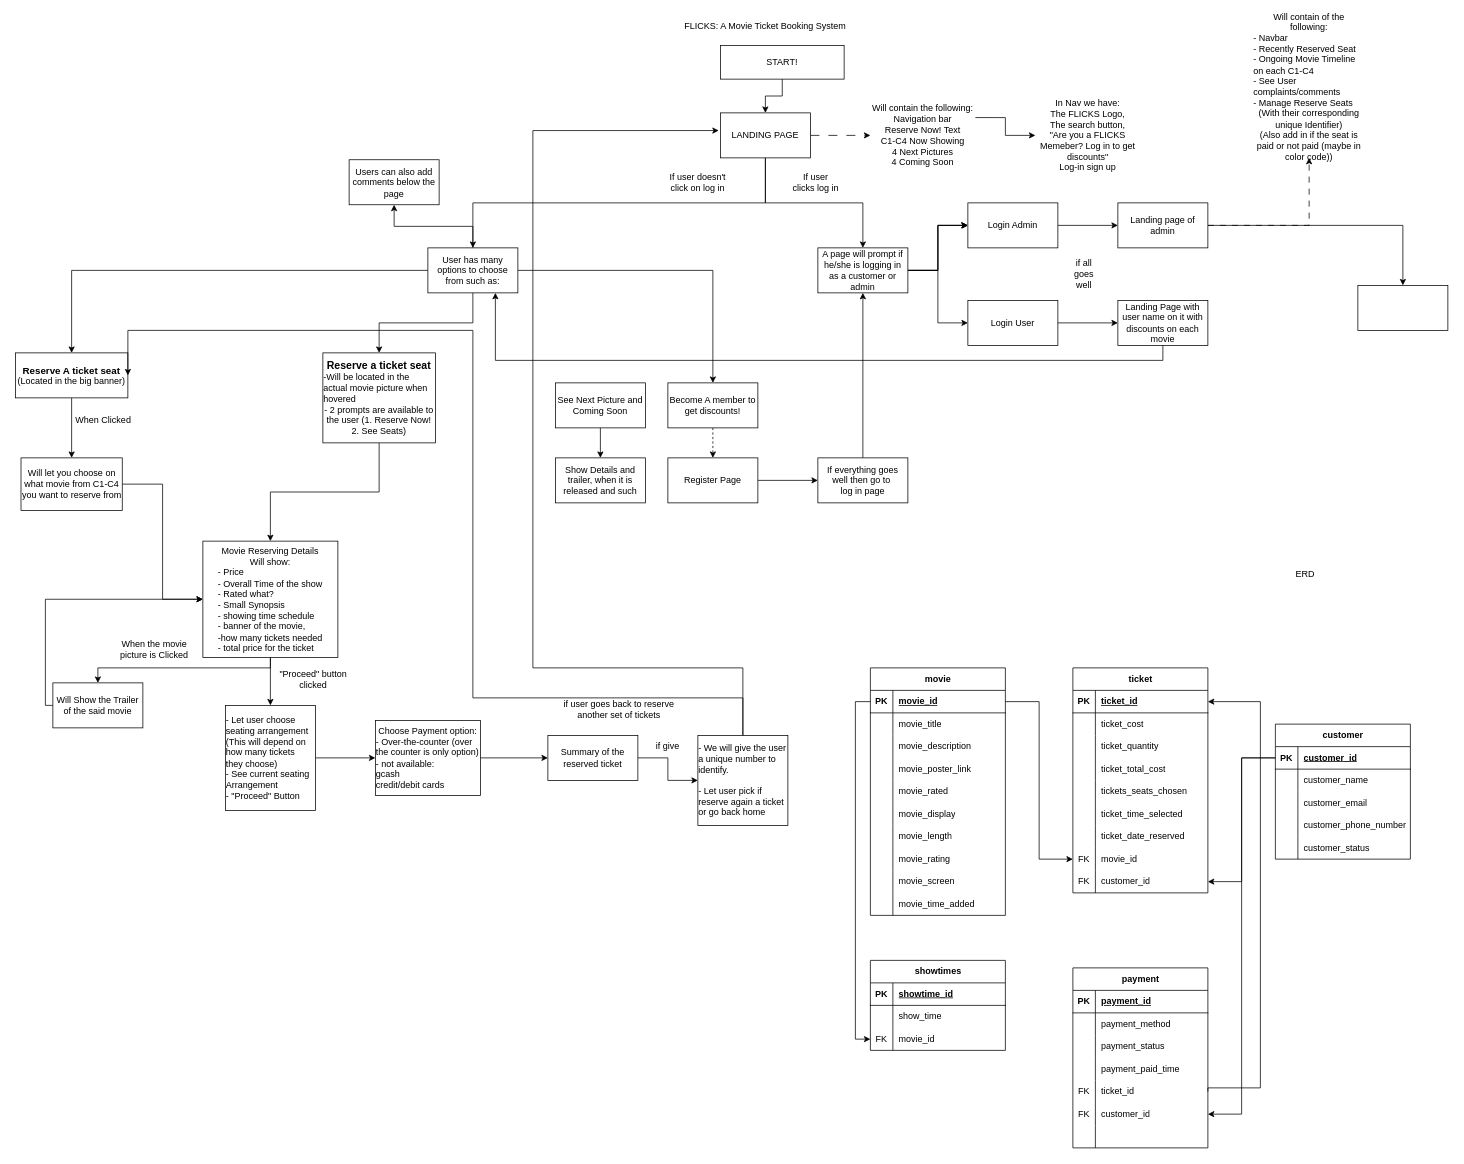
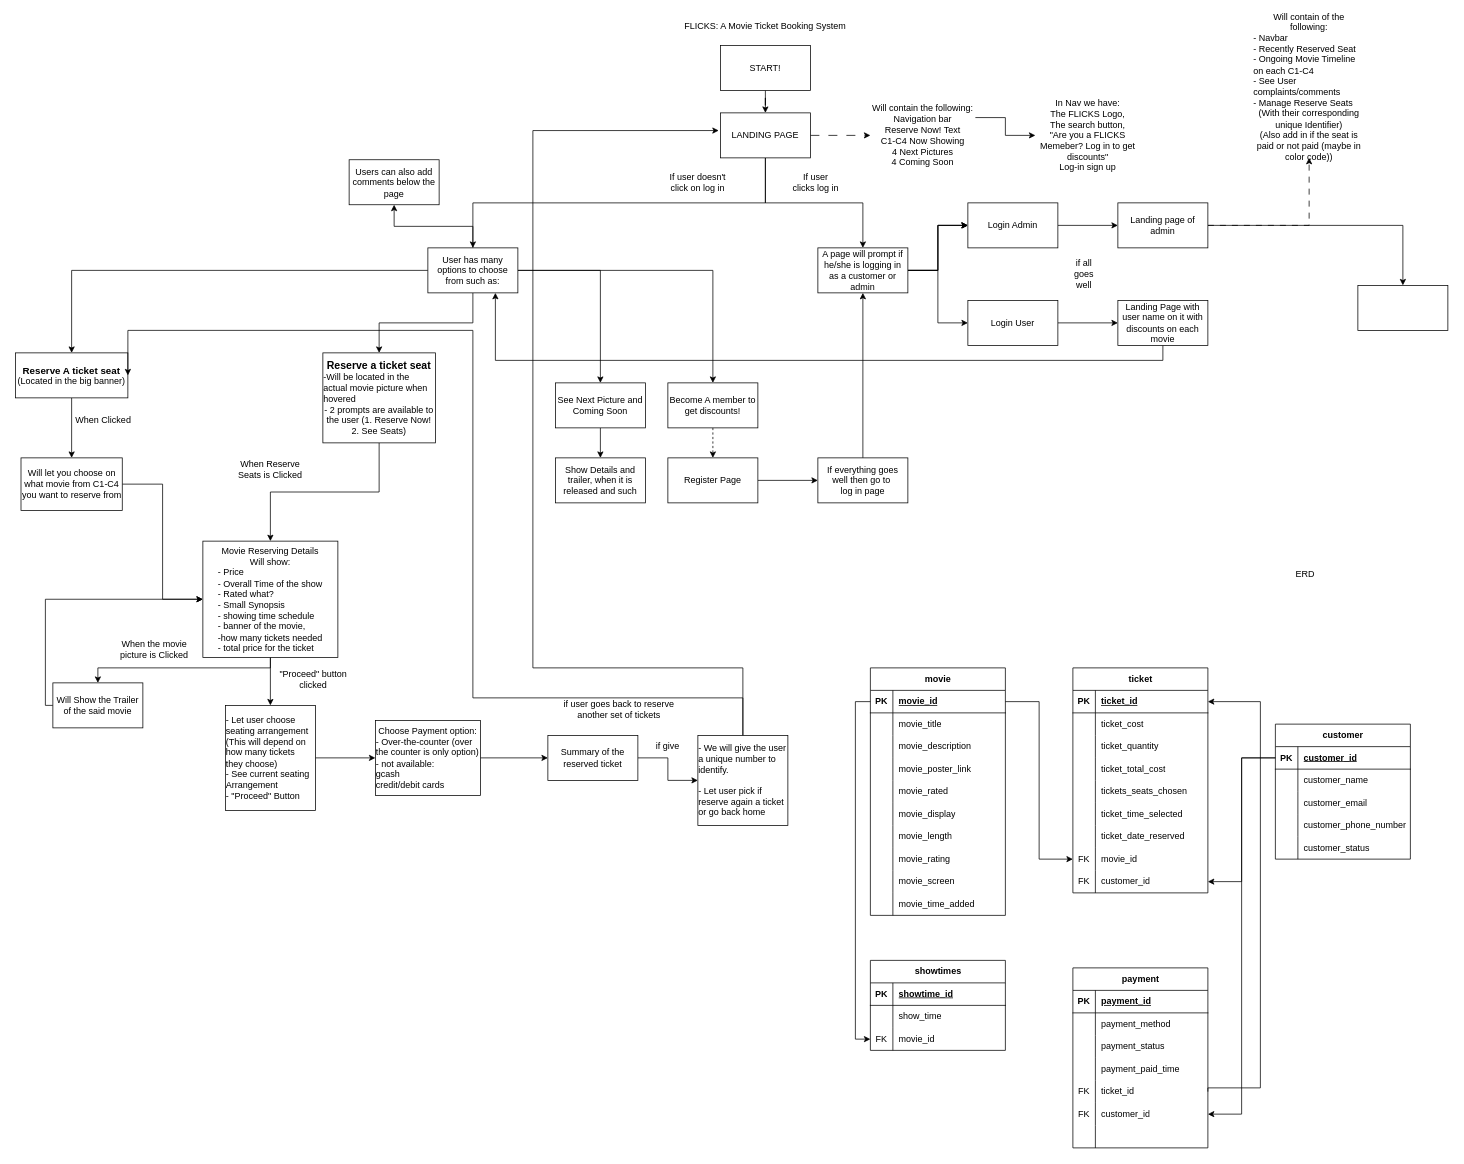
node "START!": size 124x34 -> 90x45
edge "User has many options to choose from such as:" -> "See Next Picture and Coming Soon": added
node "When Reserve Seats is Clicked": added
